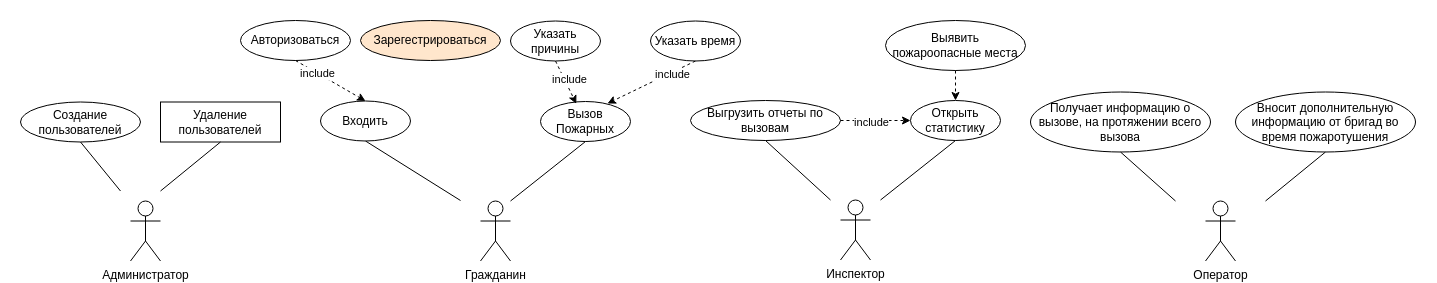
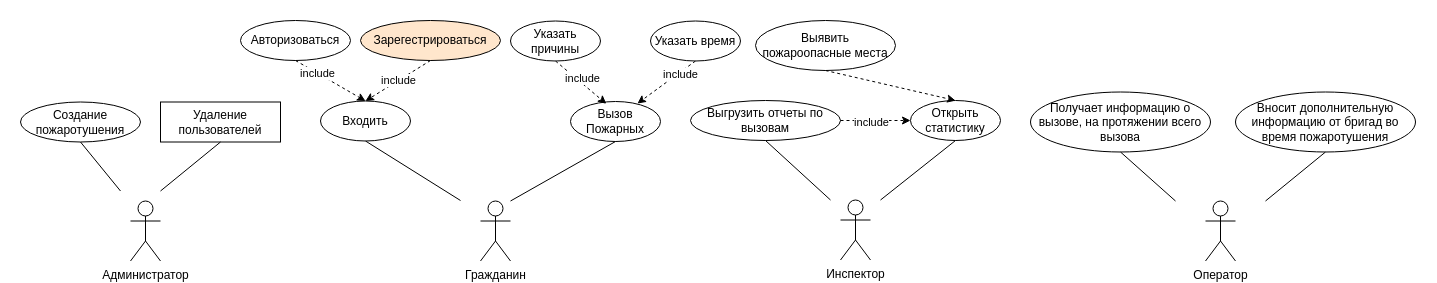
node "Выявить пожароопасные места": moved (956, 46) -> (826, 46)
edge "Зарегестрироваться" -> "Входить": added, label "include"
node "Вызов Пожарных": moved (586, 122) -> (616, 122)
node "Создание пользователей": label "Создание пользователей" -> "Создание пожаротушения"
